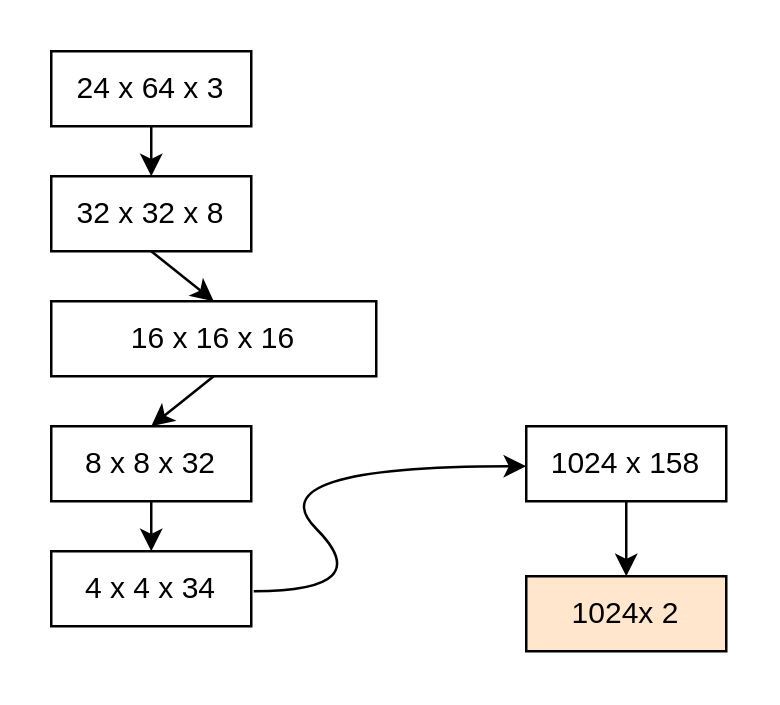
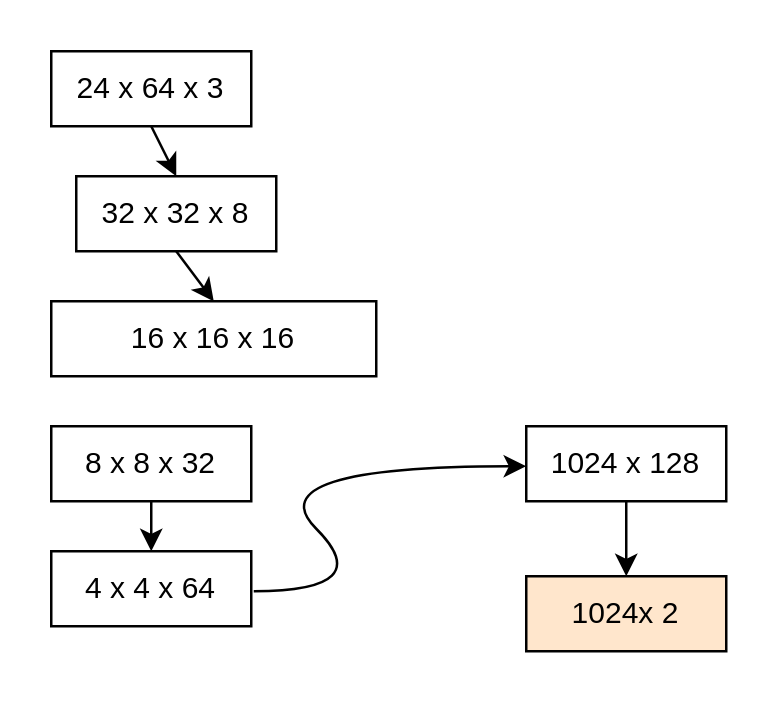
node "32 x 32 x 8": moved (151, 214) -> (176, 214)
edge "16 x 16 x 16" -> "8 x 8 x 32": removed
node "1024 x 158": label "1024 x 158" -> "1024 x 128"
node "4 x 4 x 34": label "4 x 4 x 34" -> "4 x 4 x 64"
